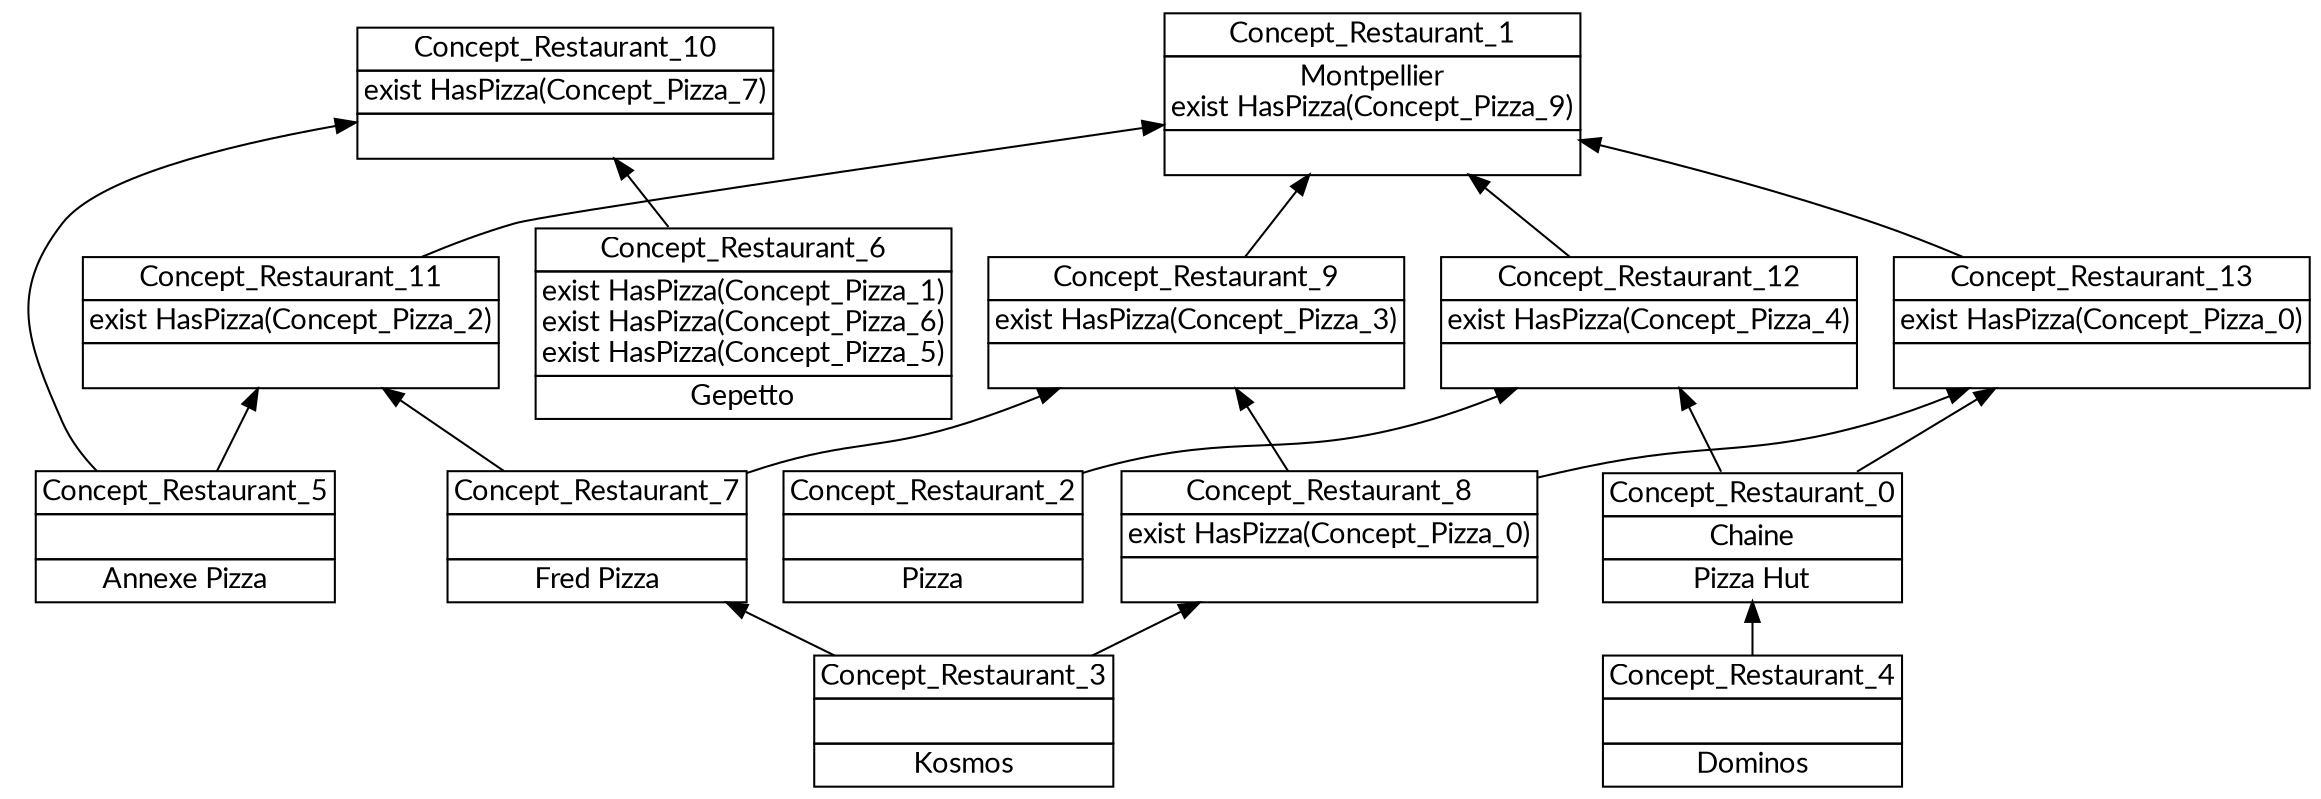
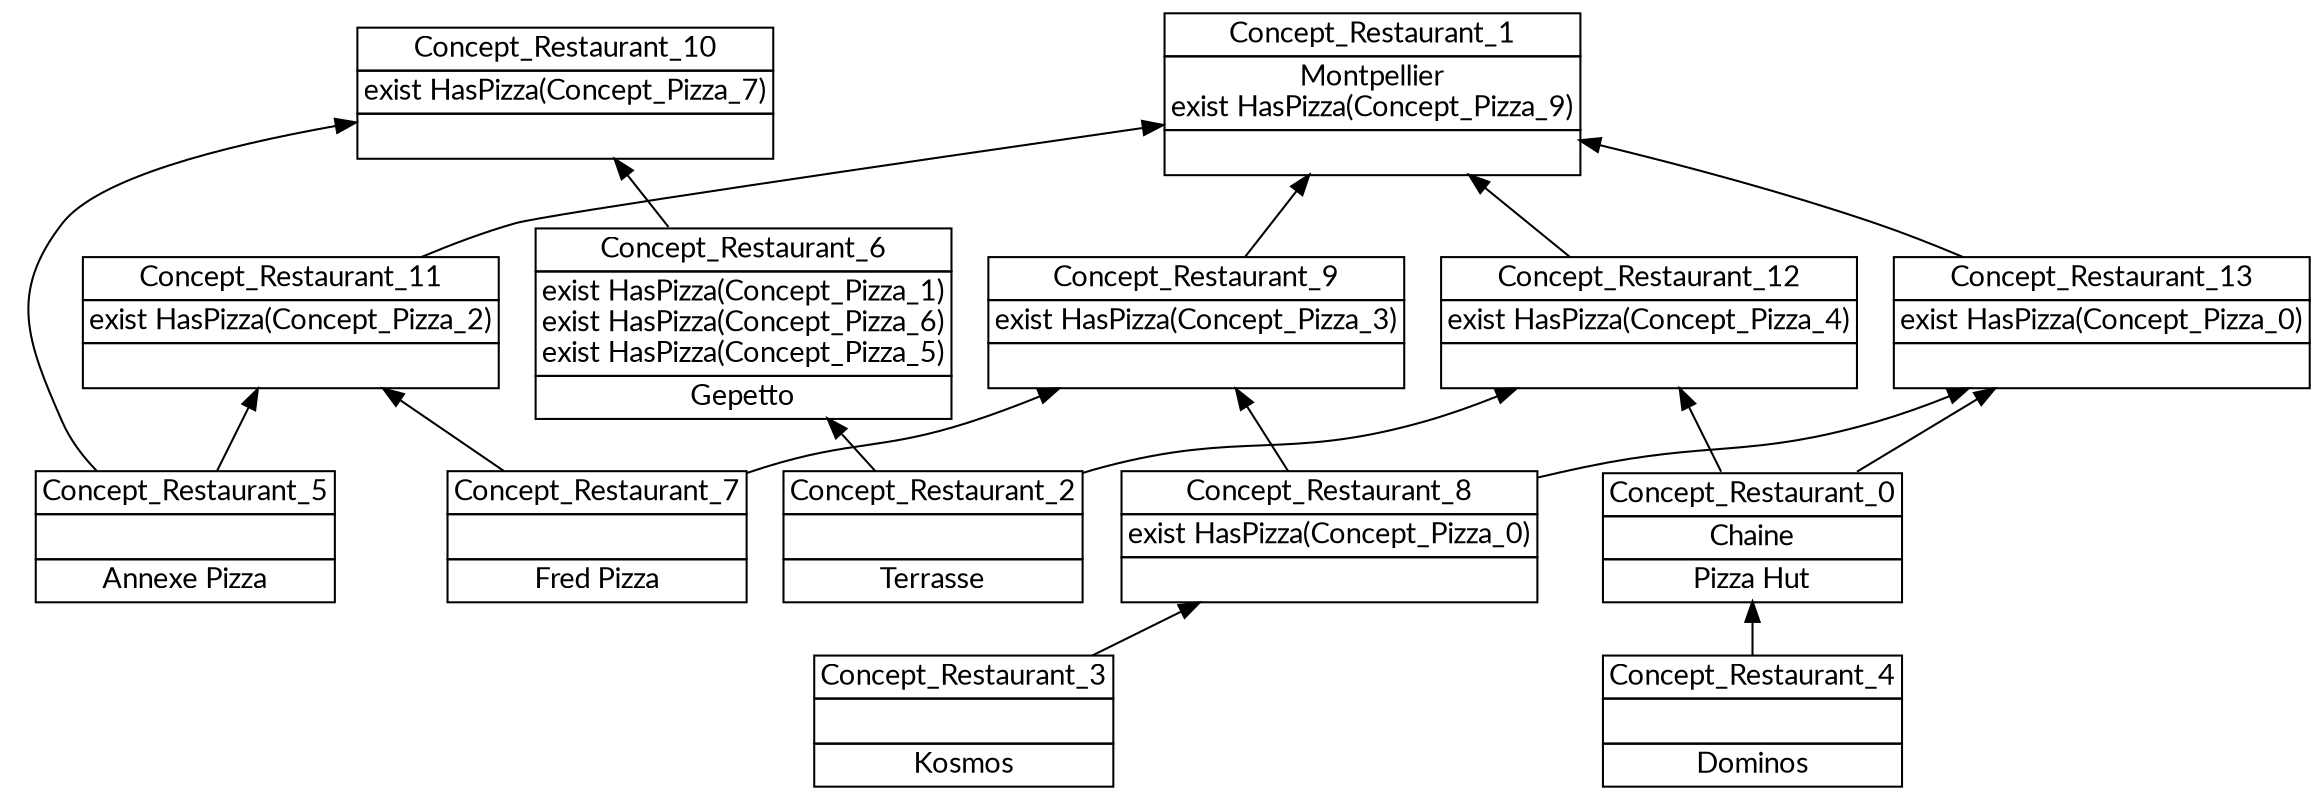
edge "Concept_Restaurant_2" -> "Concept_Restaurant_6": added
node "Concept_Restaurant_2": text "Pizza" -> "Terrasse"
edge "Concept_Restaurant_3" -> "Concept_Restaurant_7": removed
